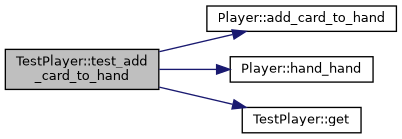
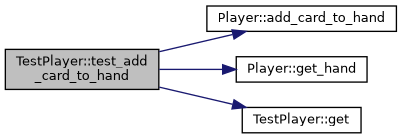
node "Player::hand_hand": label "Player::hand_hand" -> "Player::get_hand"
